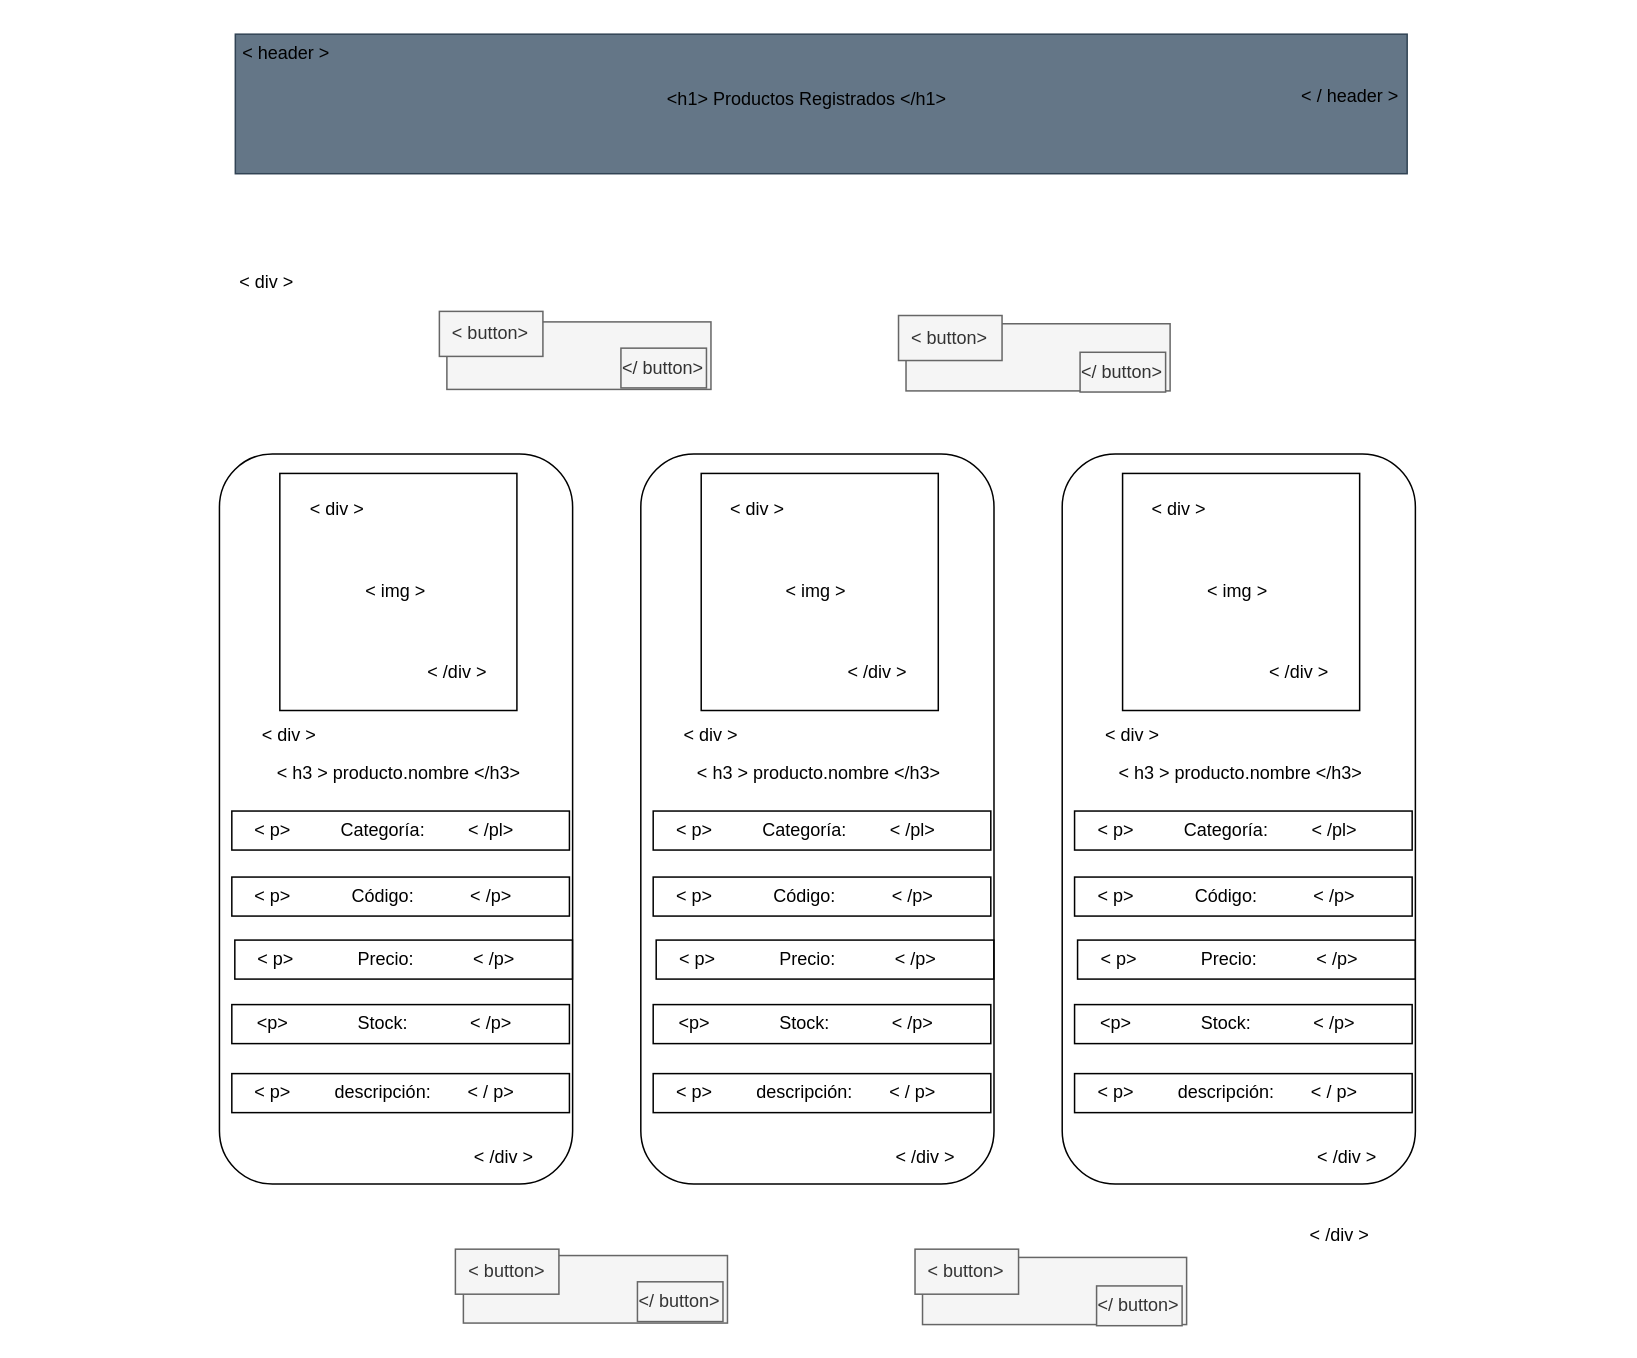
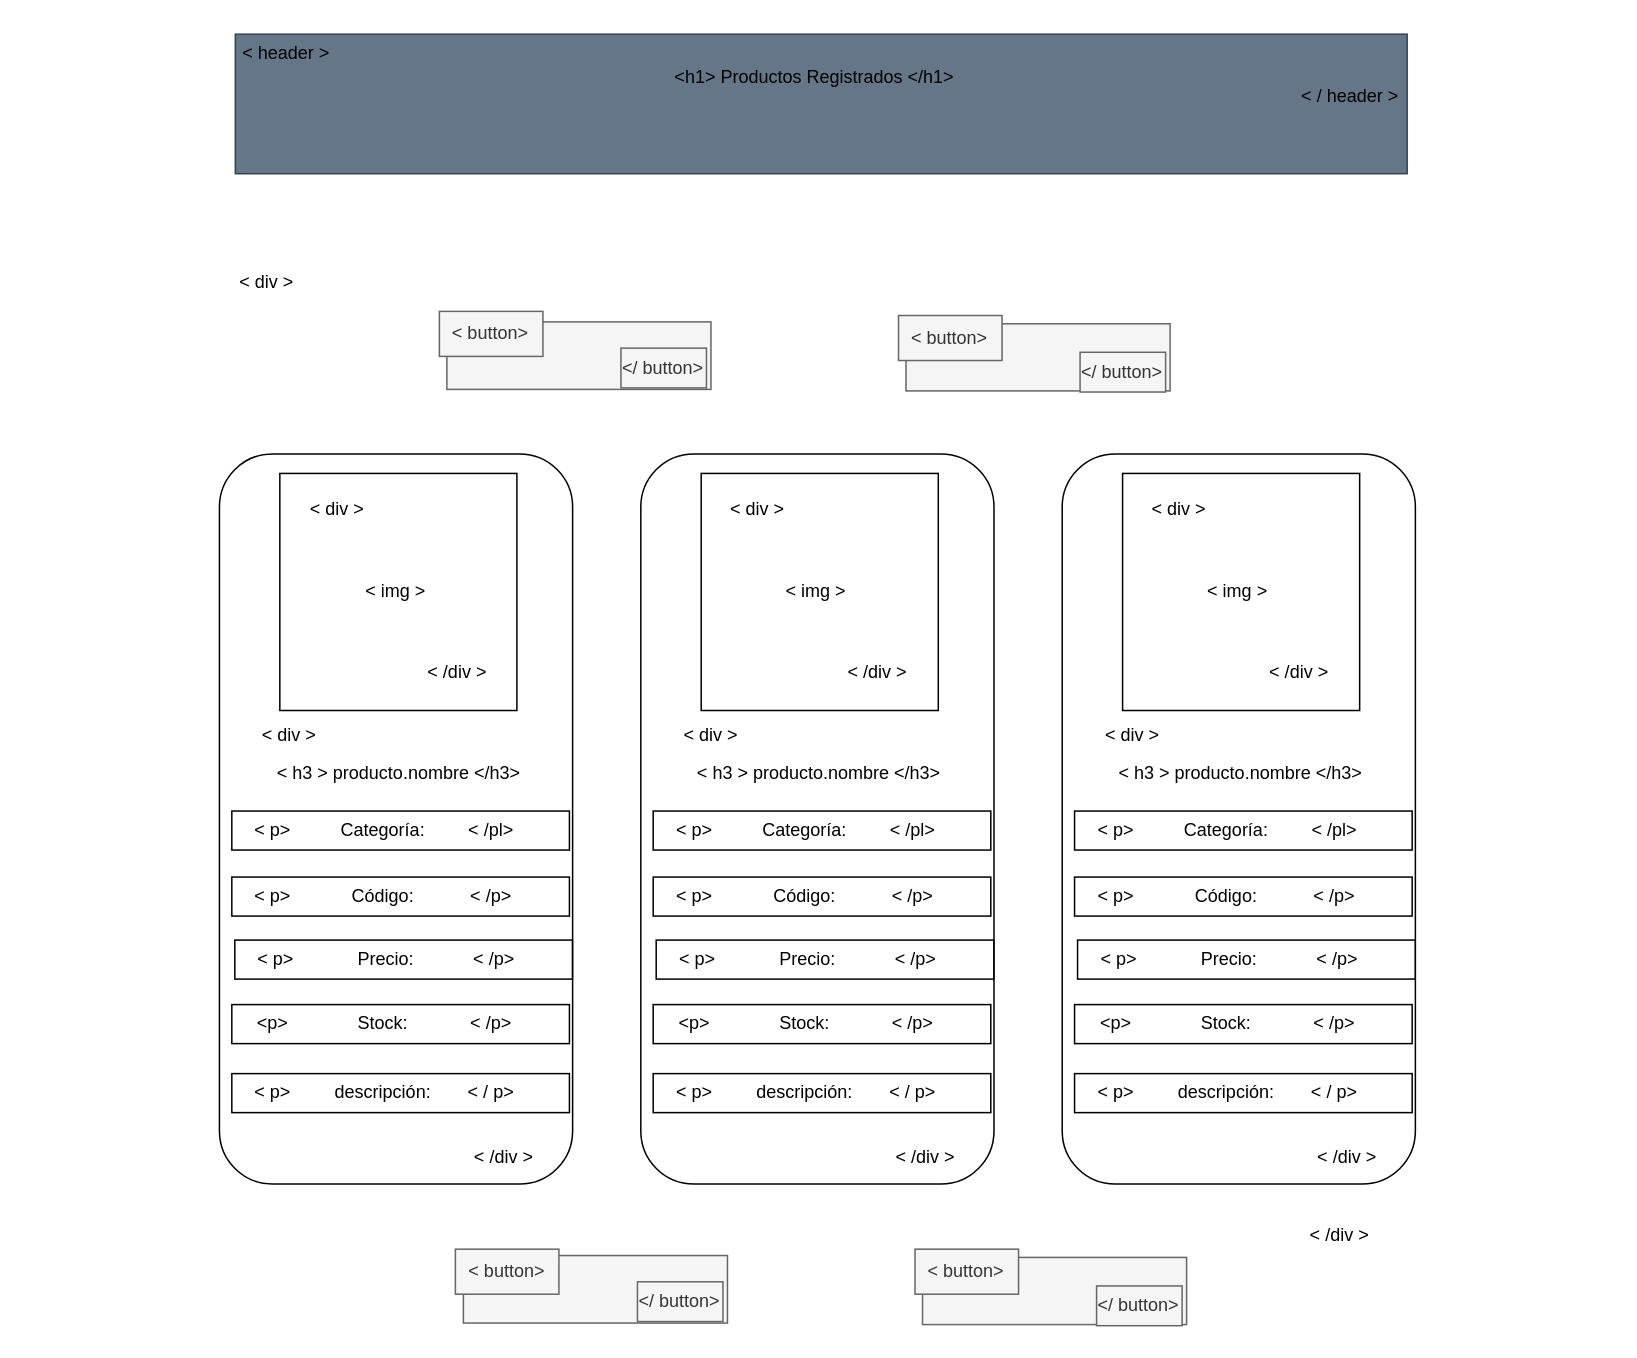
node "<h1> Productos Registrados </h1>": moved (807, 100) -> (815, 77)
